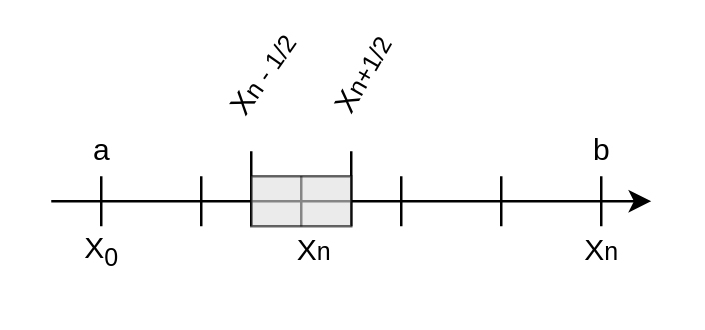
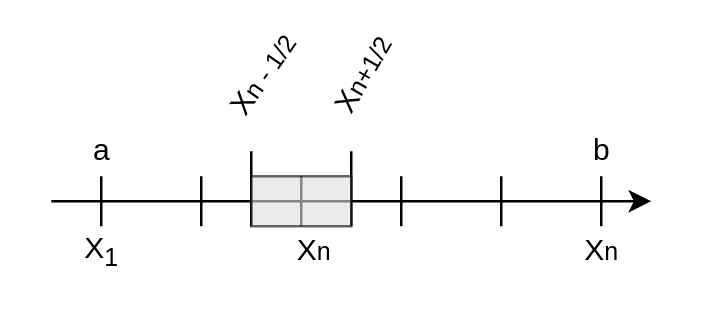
node "X0": label "X0" -> "X1"
